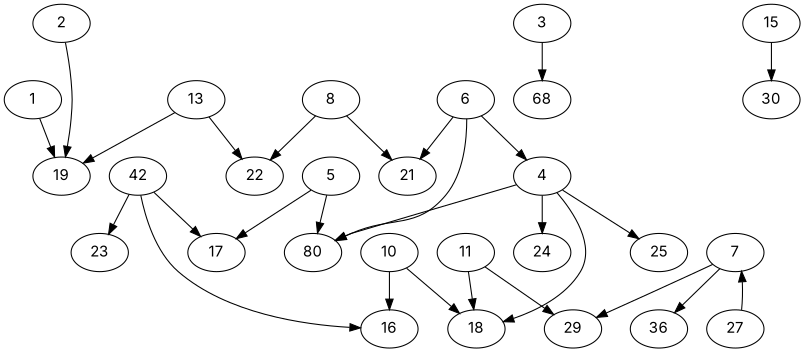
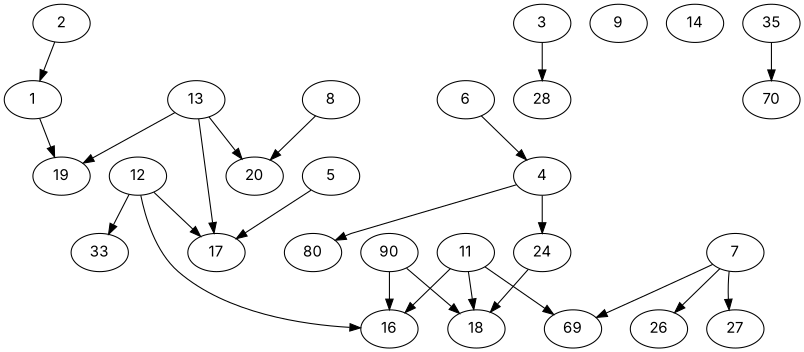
node "9": added
node "14": added
node "15": label "15" -> "35"
edge "2" -> "19": now "2" -> "1"
node "68": label "68" -> "28"
node "30": label "30" -> "70"
edge "13" -> "17": added
node "42": label "42" -> "12"
node "22": label "22" -> "20"
node "21": removed
edge "6" -> "80": removed
edge "5" -> "80": removed
node "23": label "23" -> "33"
node "10": label "10" -> "90"
node "25": removed
edge "4" -> "18": now "24" -> "18"
edge "11" -> "16": added
edge "27" -> "7": reversed
node "29": label "29" -> "69"
node "36": label "36" -> "26"
